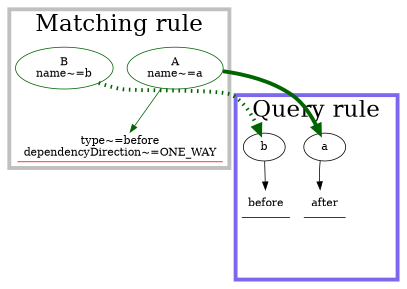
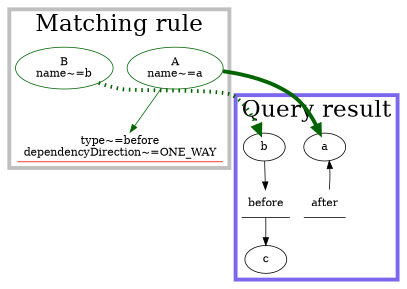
cluster "Query rule": label "Query rule" -> "Query result"
edge "a" -> "after": reversed
node "c": added
